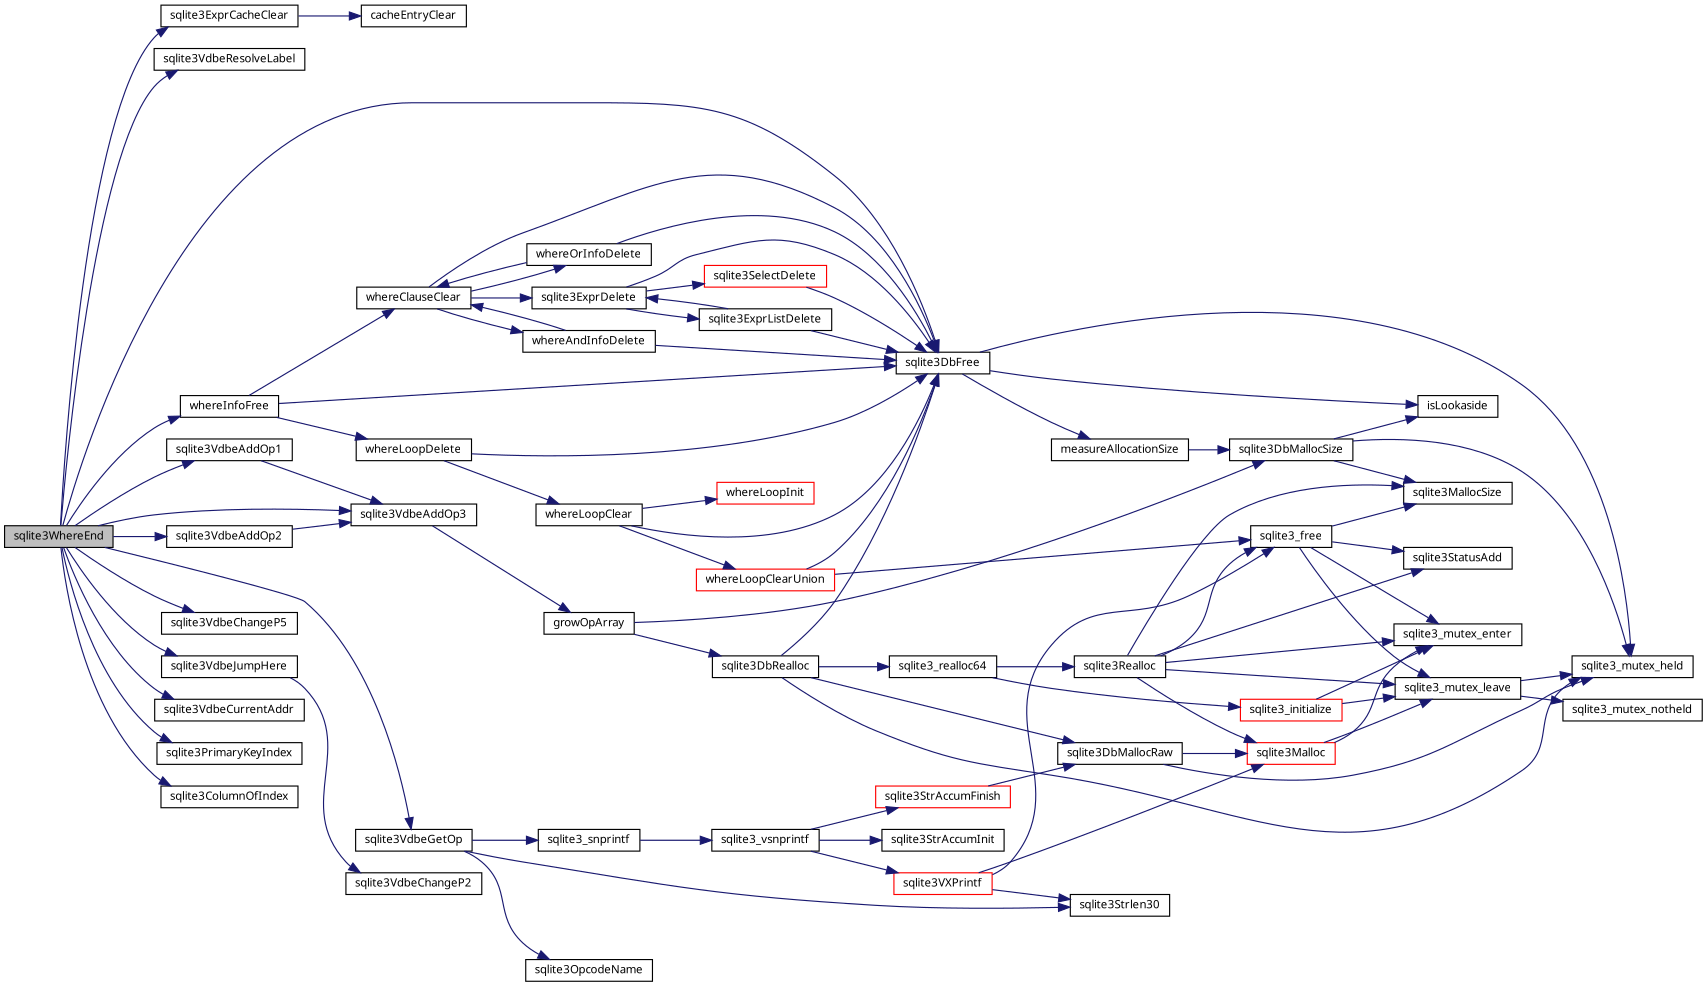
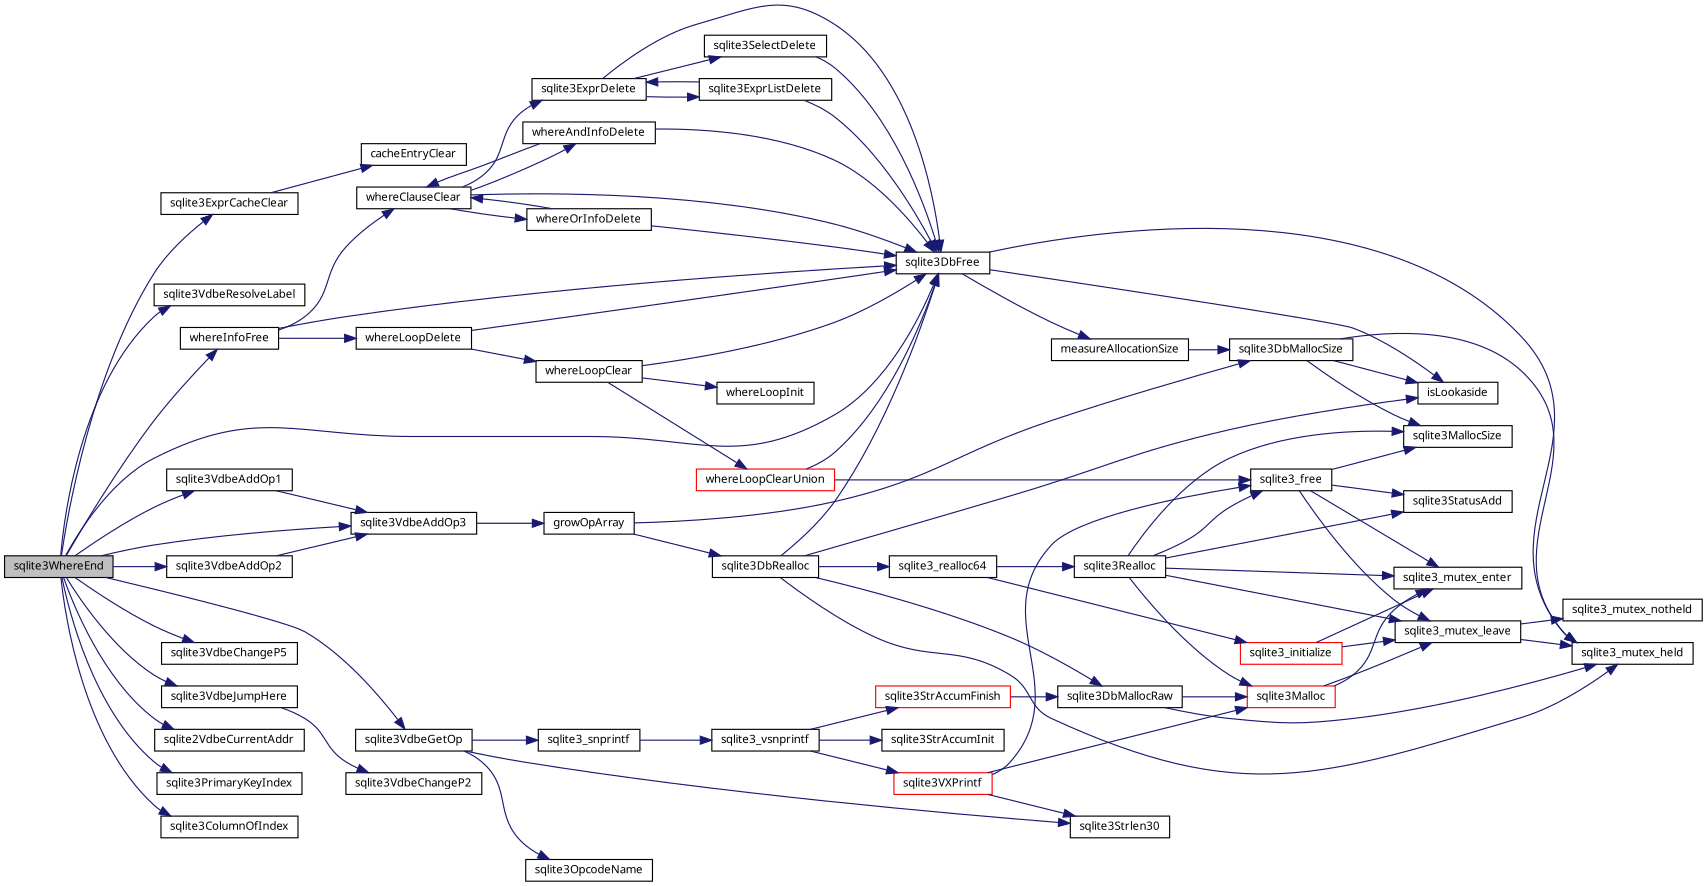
node "sqlite3SelectDelete": color red -> black
edge "sqlite3DbRealloc" -> "isLookaside": added
node "whereLoopInit": color red -> black
node "sqlite3VdbeCurrentAddr": label "sqlite3VdbeCurrentAddr" -> "sqlite2VdbeCurrentAddr"
